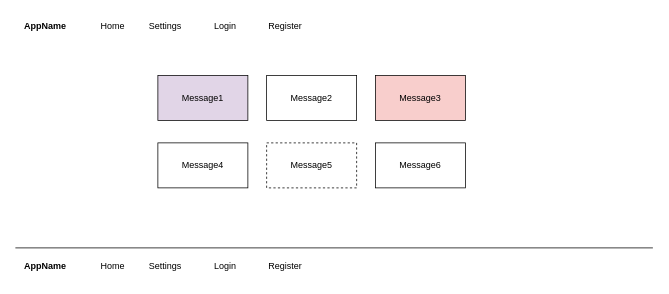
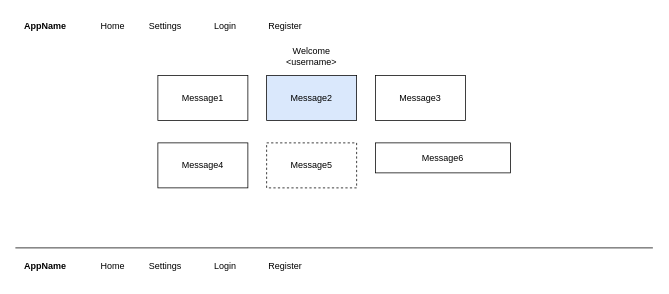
node "Welcome <username>": added
node "Message1": fillcolor #e1d5e7 -> #ffffff
node "Message2": fillcolor #ffffff -> #dae8fc
node "Message3": fillcolor #f8cecc -> #ffffff
node "Message6": size 90x45 -> 135x30
